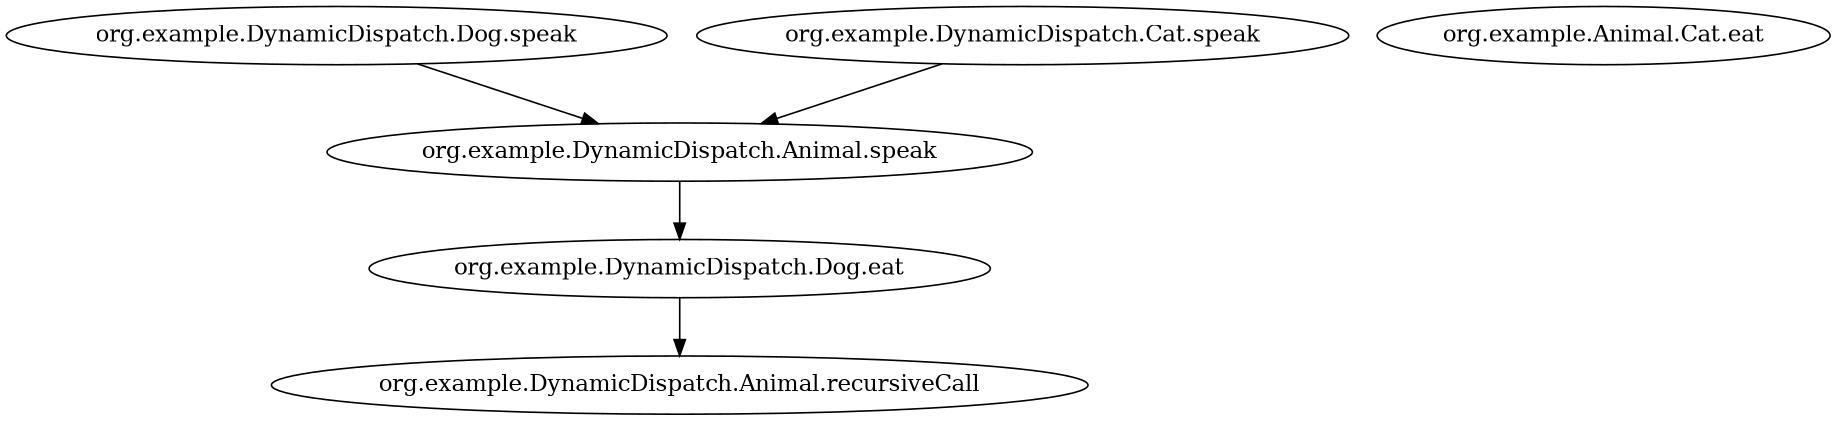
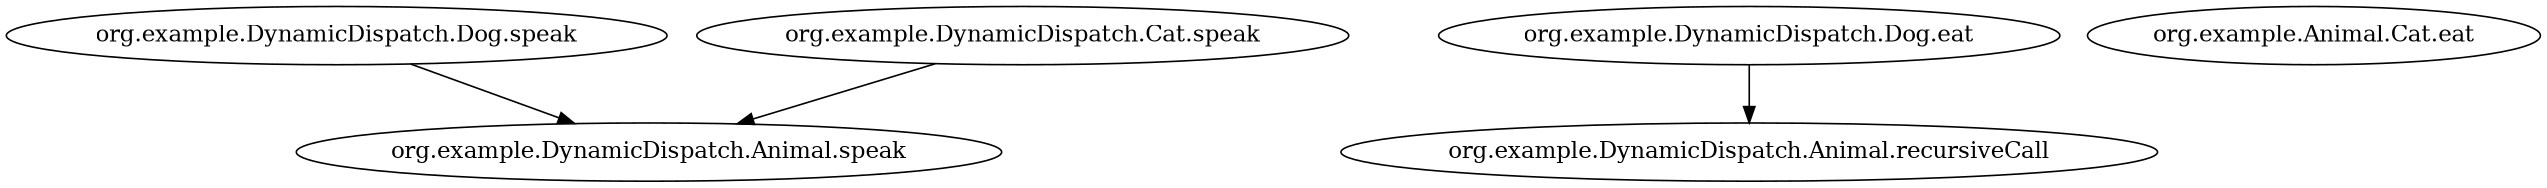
edge "org.example.DynamicDispatch.Animal.speak" -> "org.example.DynamicDispatch.Dog.eat": removed
